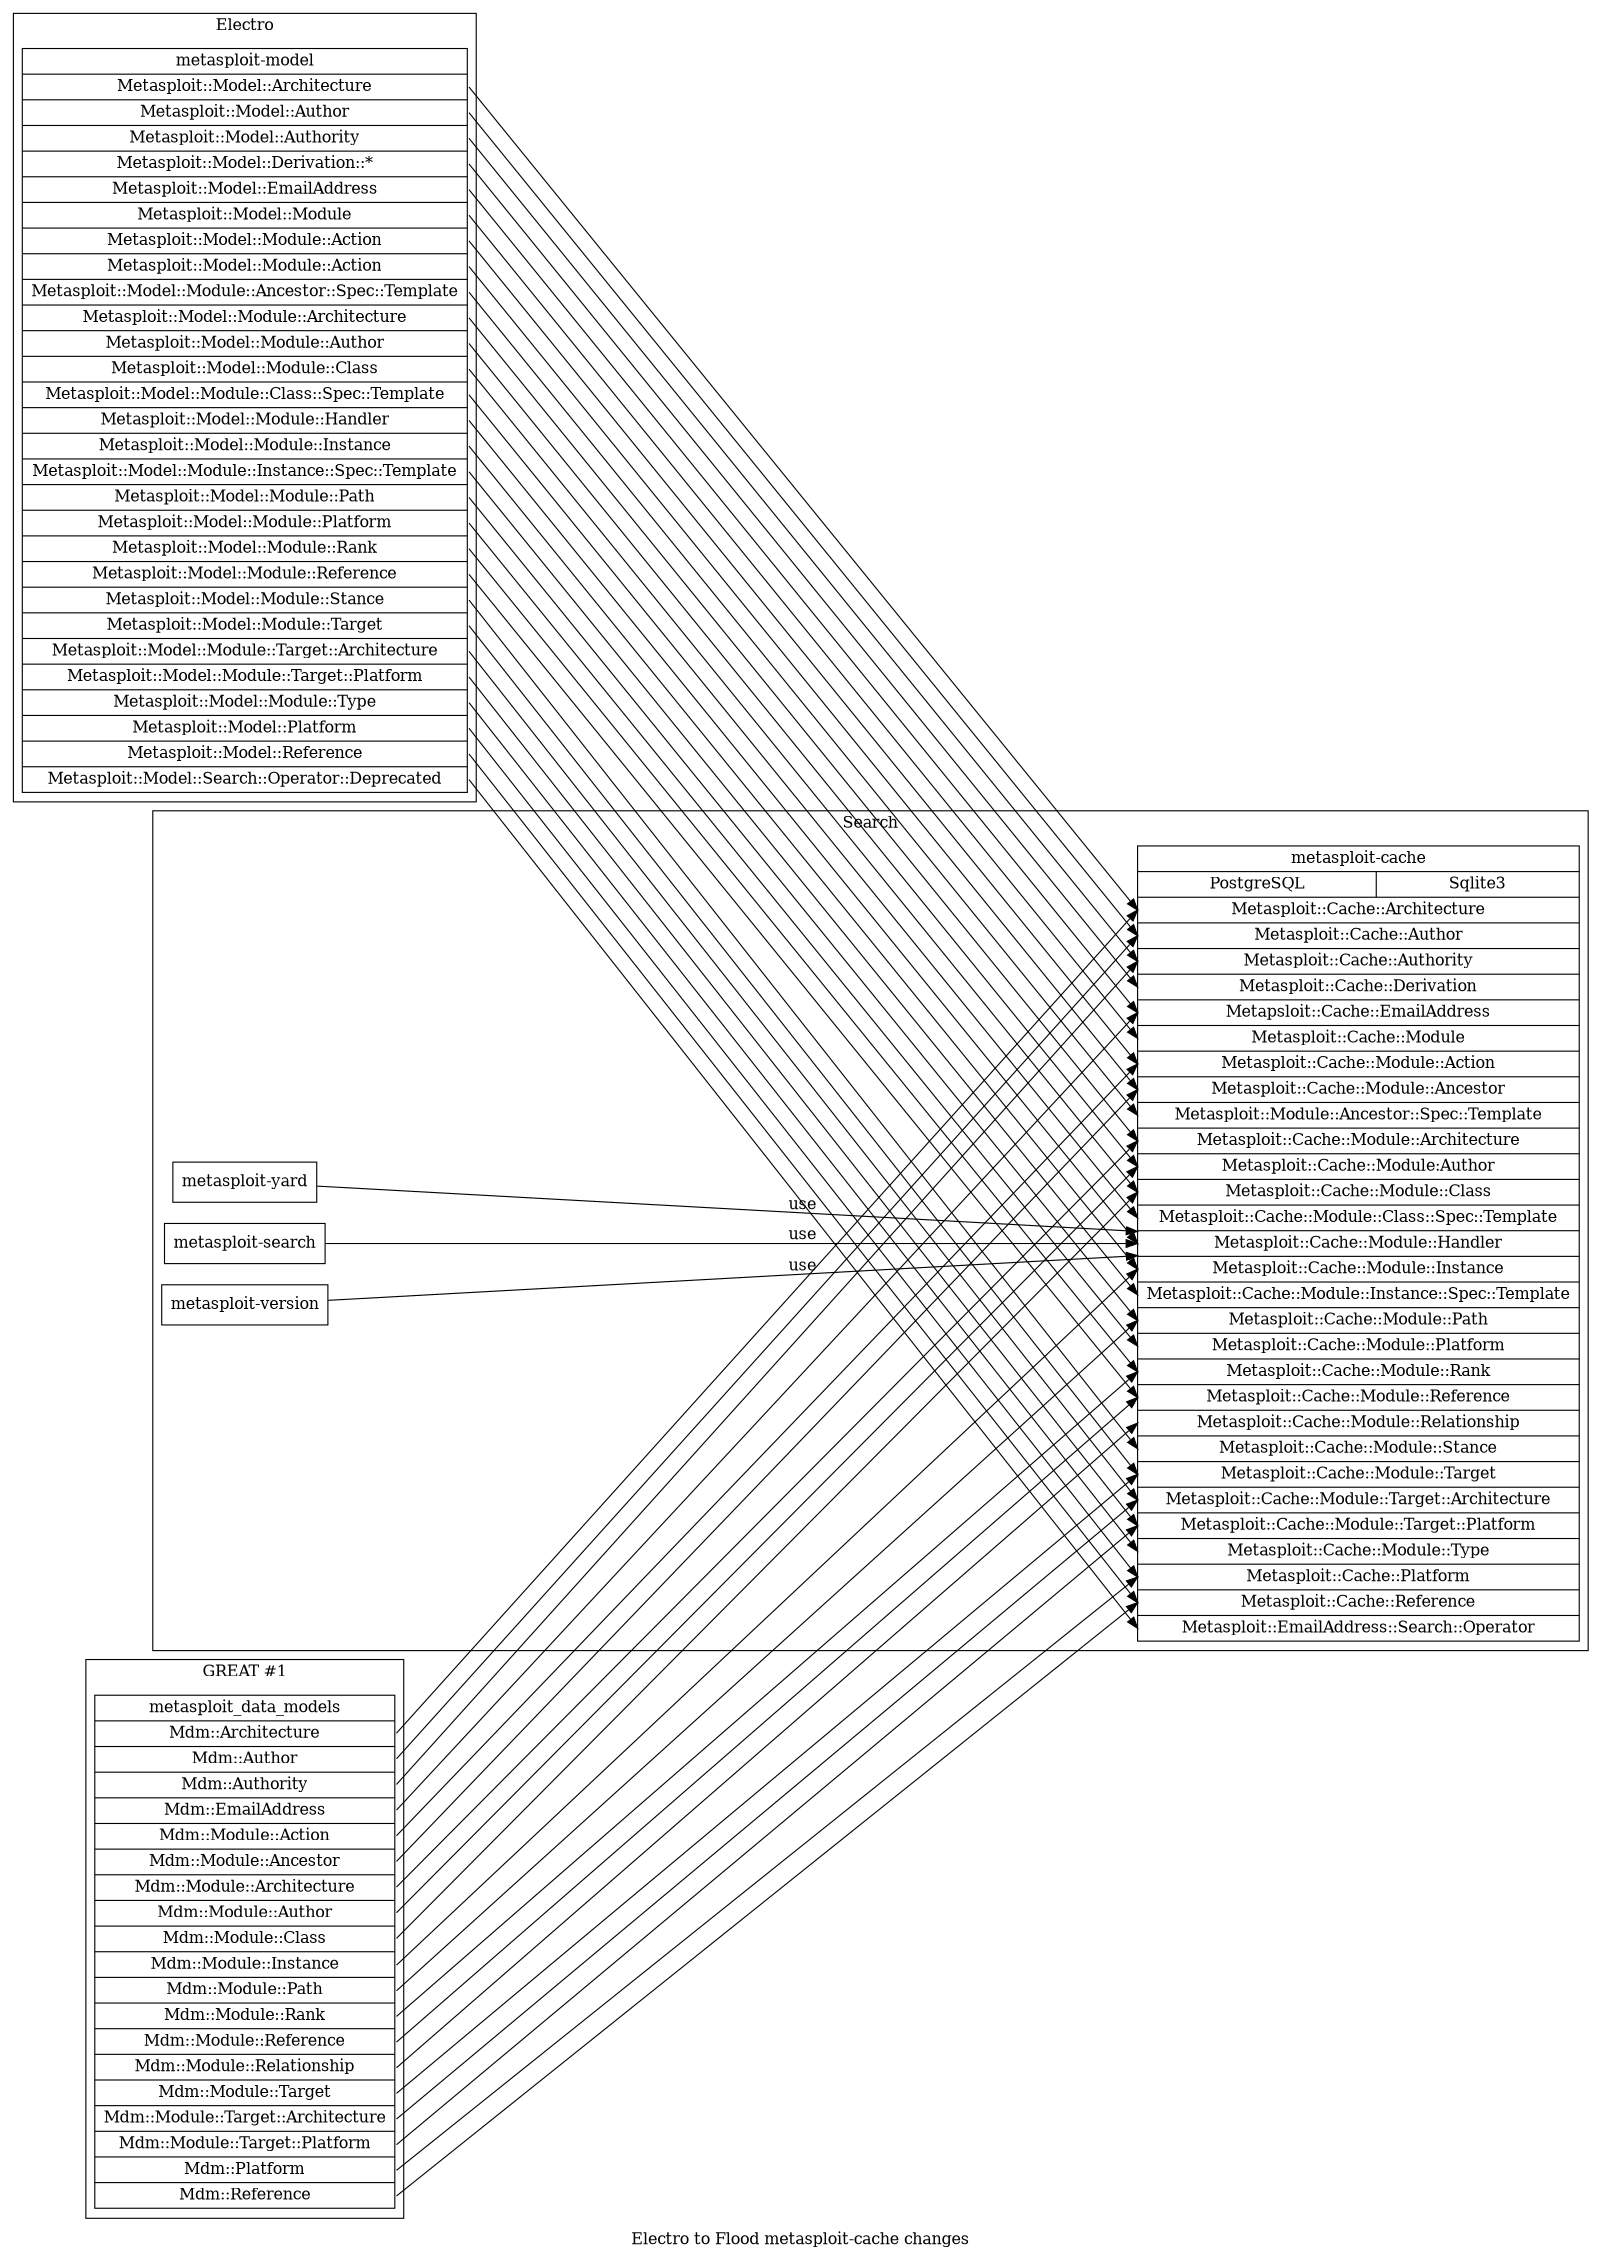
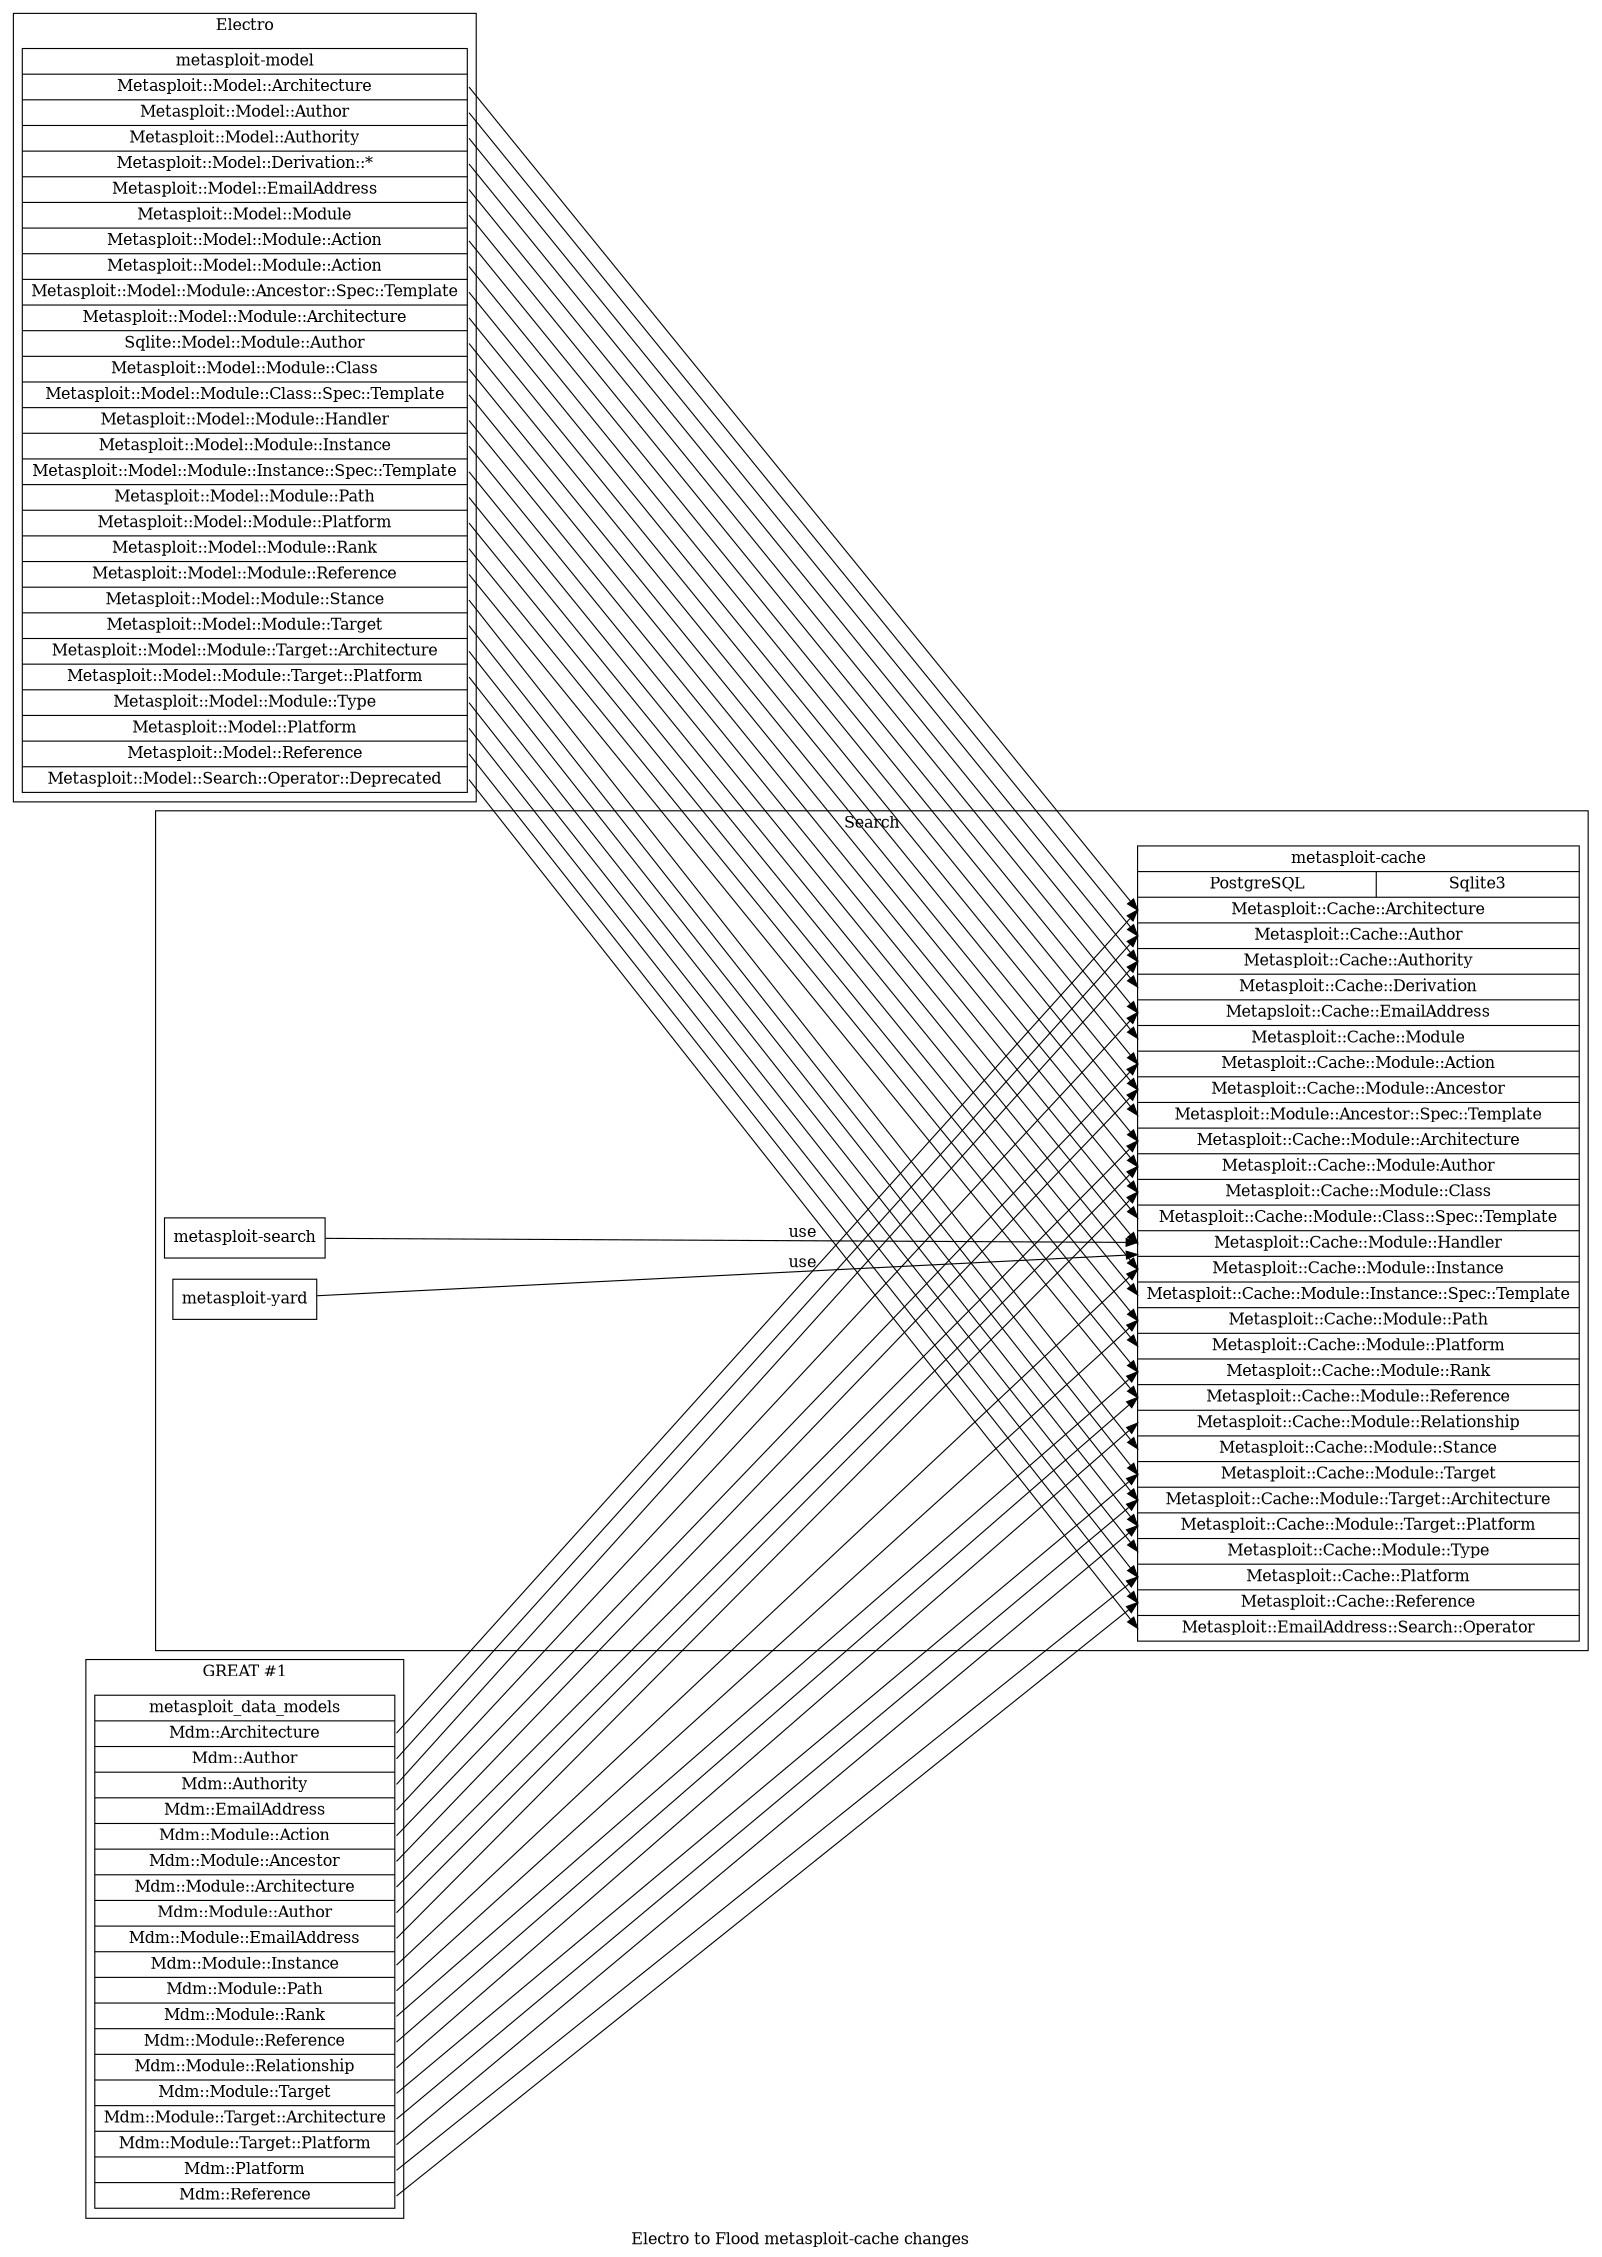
node "metasploit-model": text "Metasploit::Model::Module::Author" -> "Sqlite::Model::Module::Author"
node "metasploit-version": removed
node "metasploit_data_models": text "Mdm::Module::Class" -> "Mdm::Module::EmailAddress"
